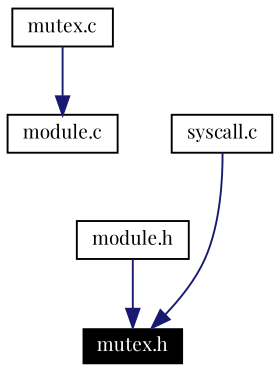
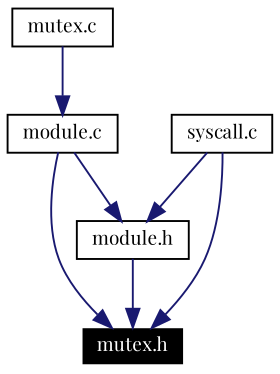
edge "module.c" -> "module.h": added
edge "syscall.c" -> "module.h": added
edge "module.c" -> "mutex.h": added
